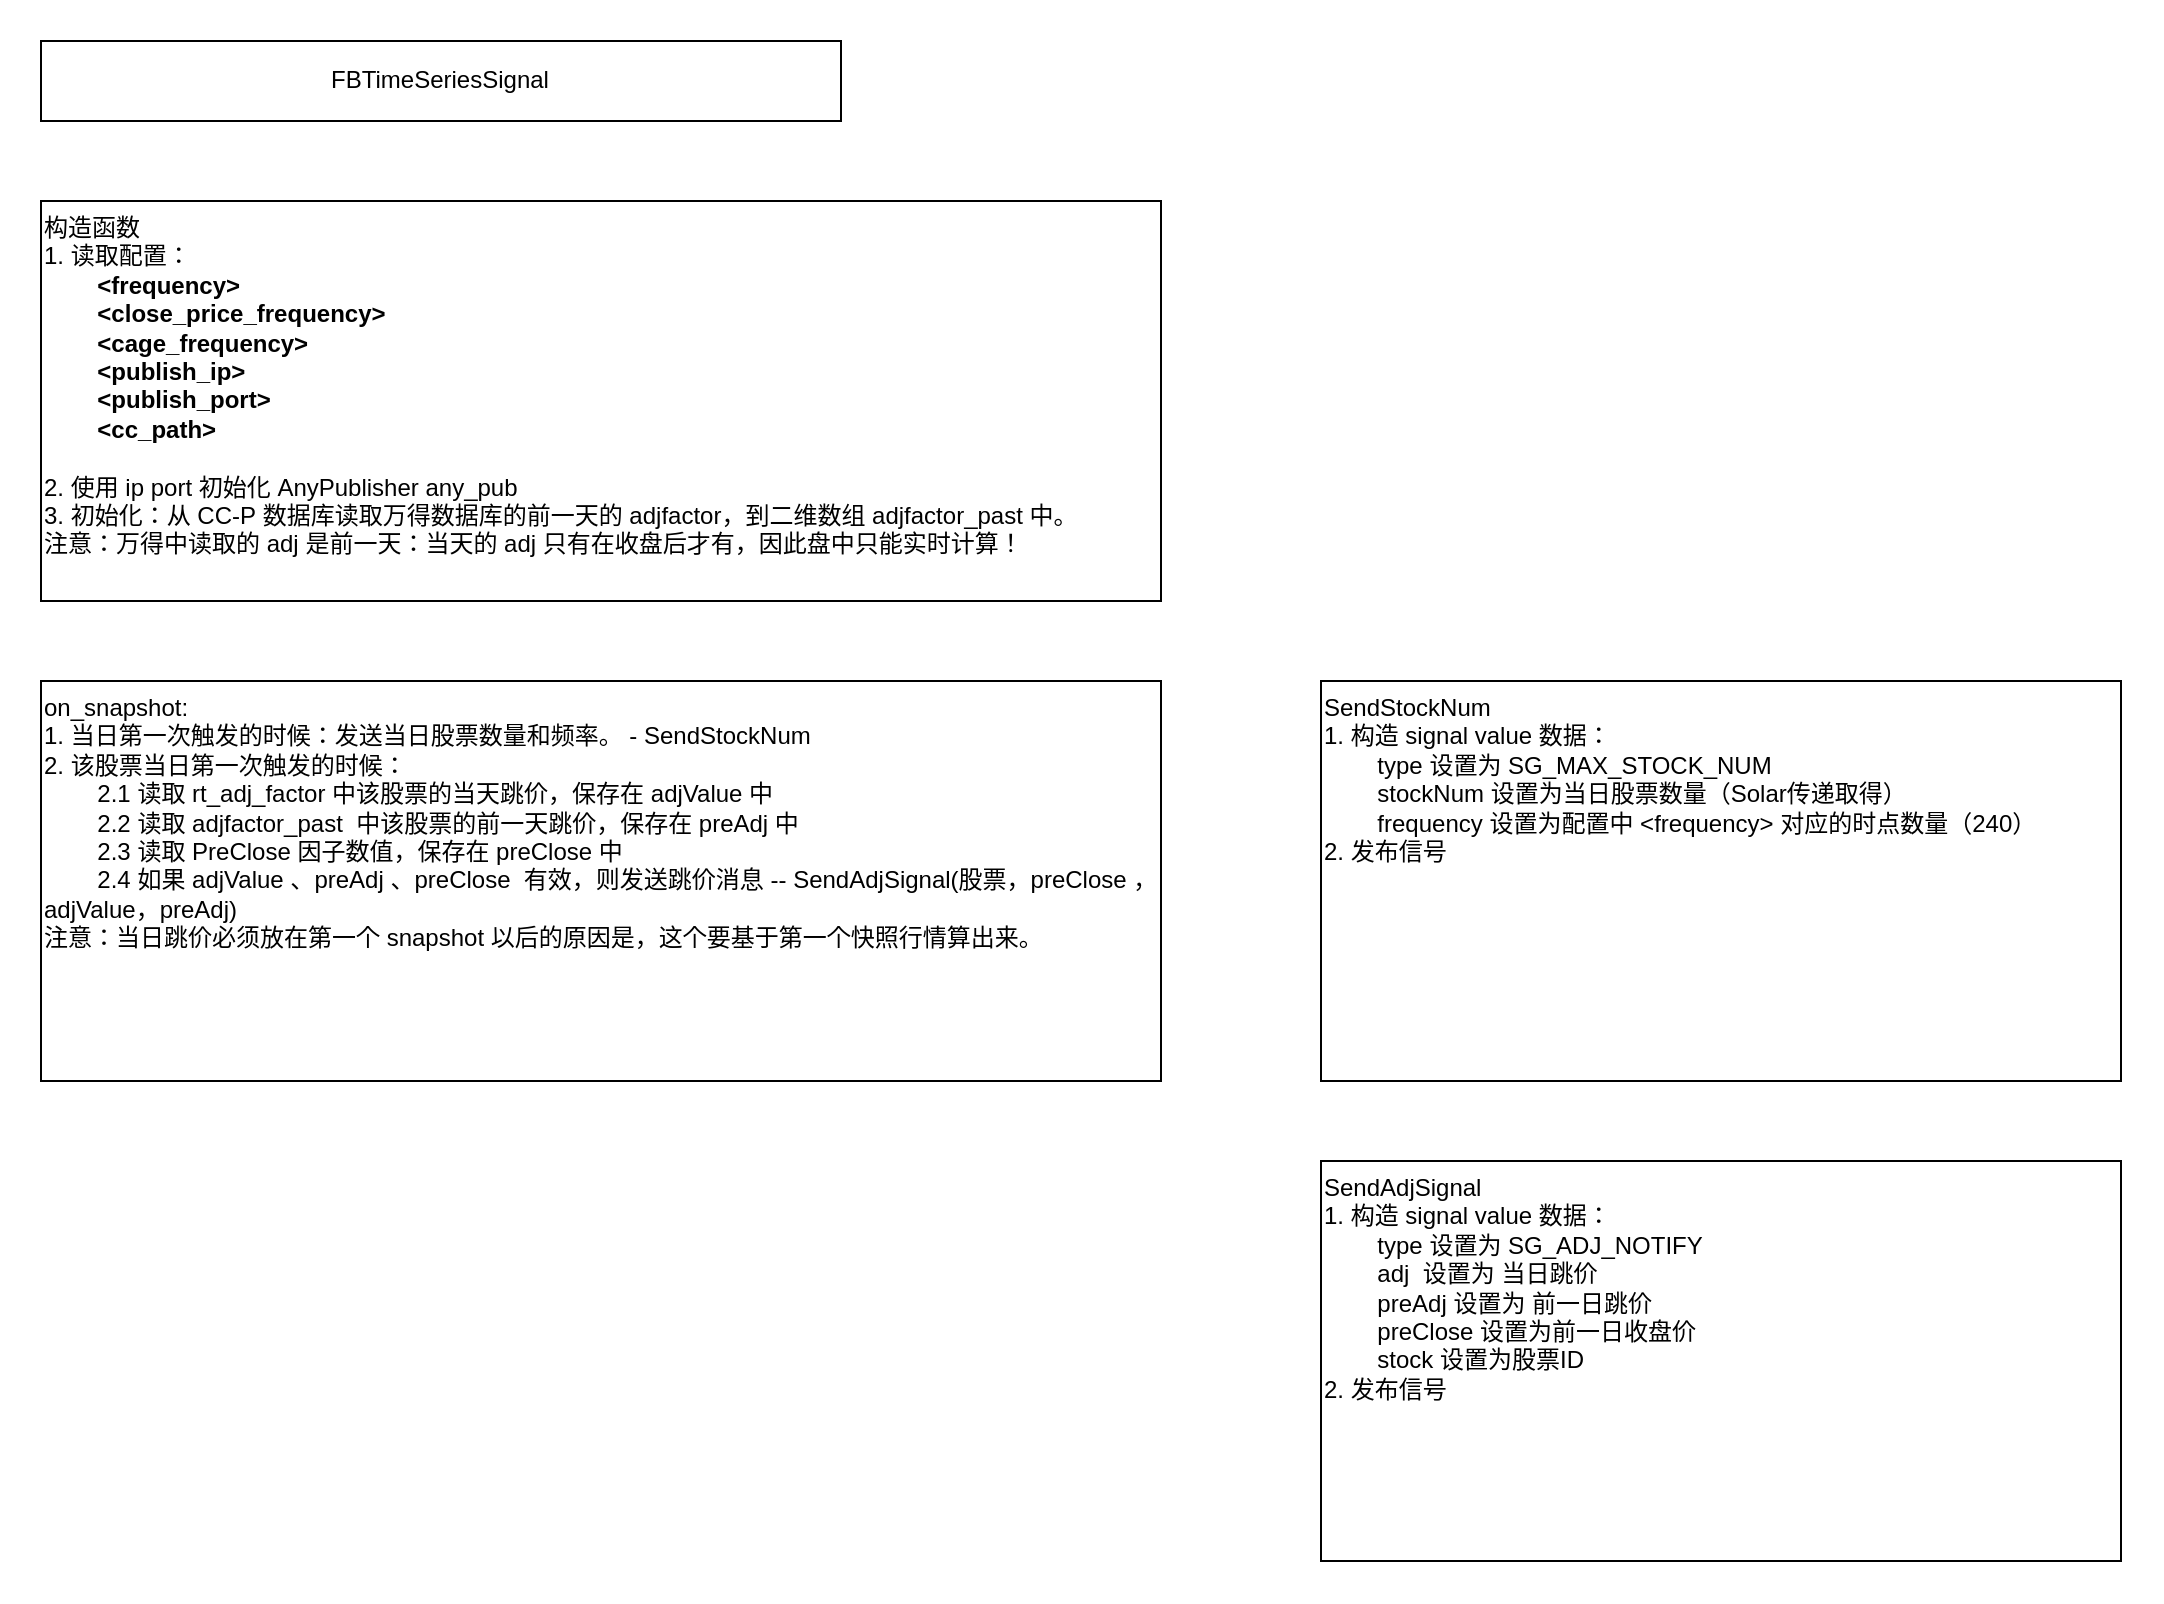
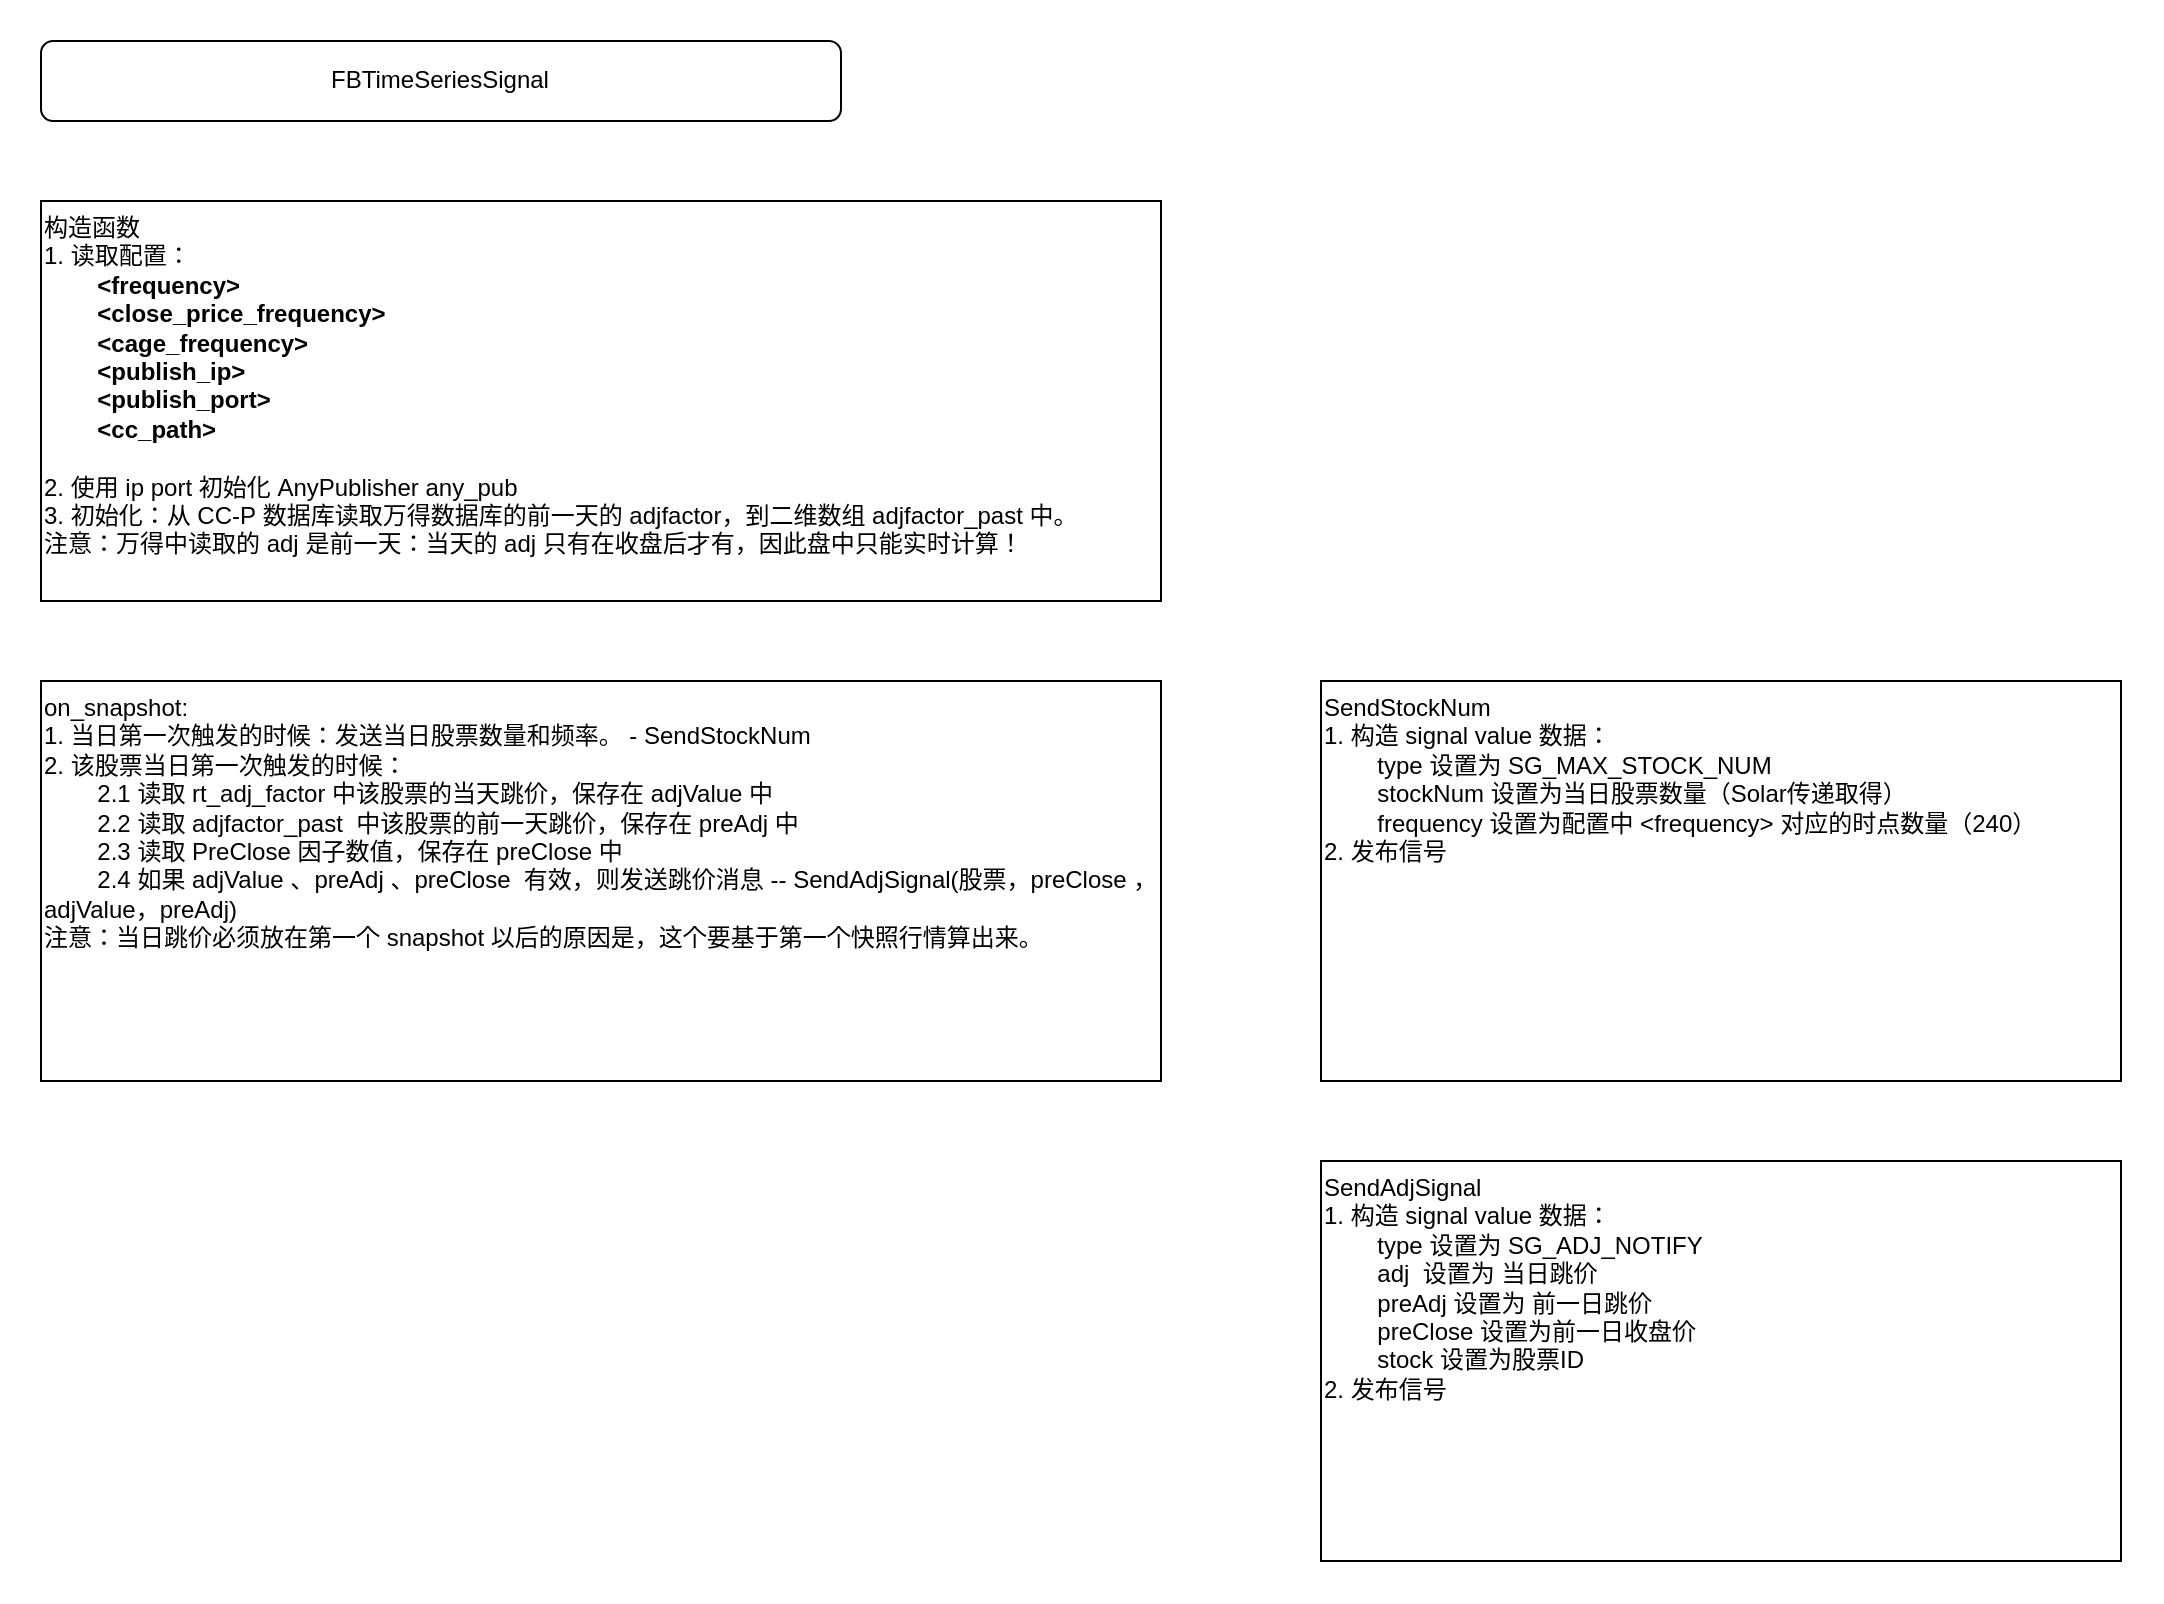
node "FBTimeSeriesSignal": shape rectangle -> rounded rectangle
